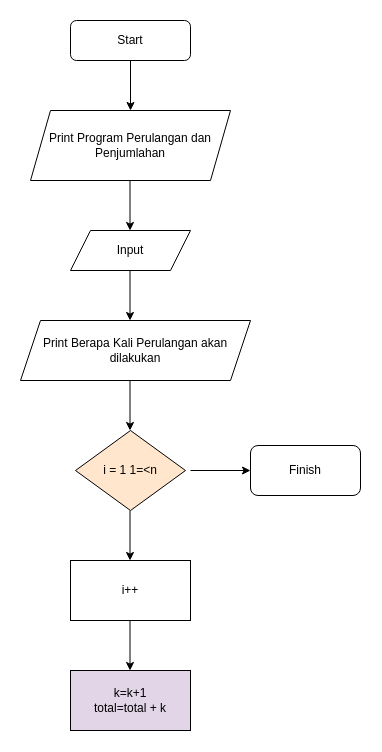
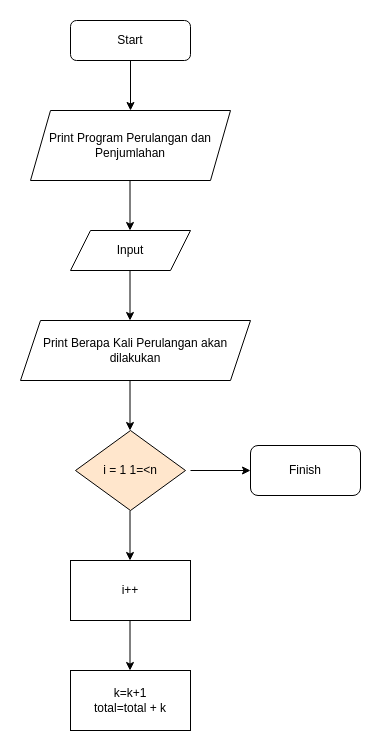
node "k=k+1 total=total + k": fillcolor #e1d5e7 -> #ffffff
